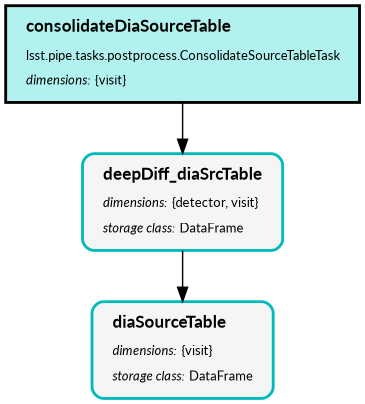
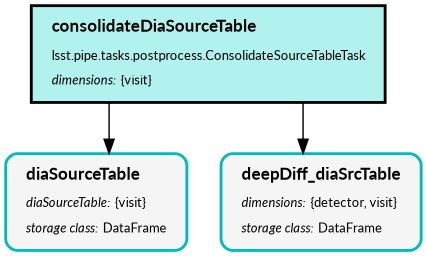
edge "deepDiff_diaSrcTable" -> "diaSourceTable": now "consolidateDiaSourceTable" -> "diaSourceTable"
node "diaSourceTable": text "dimensions:" -> "diaSourceTable:"
